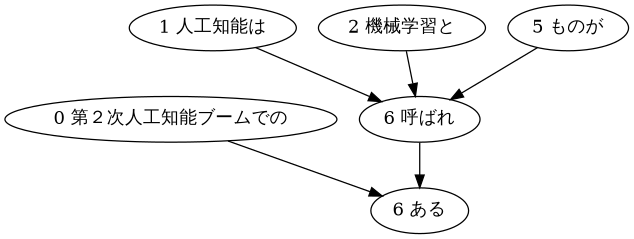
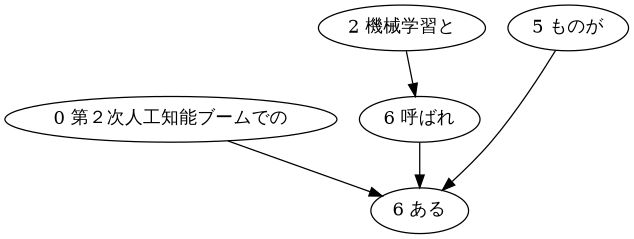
node "1 人工知能は": removed
edge "5 ものが" -> "6 呼ばれ": now "5 ものが" -> "6 ある"
